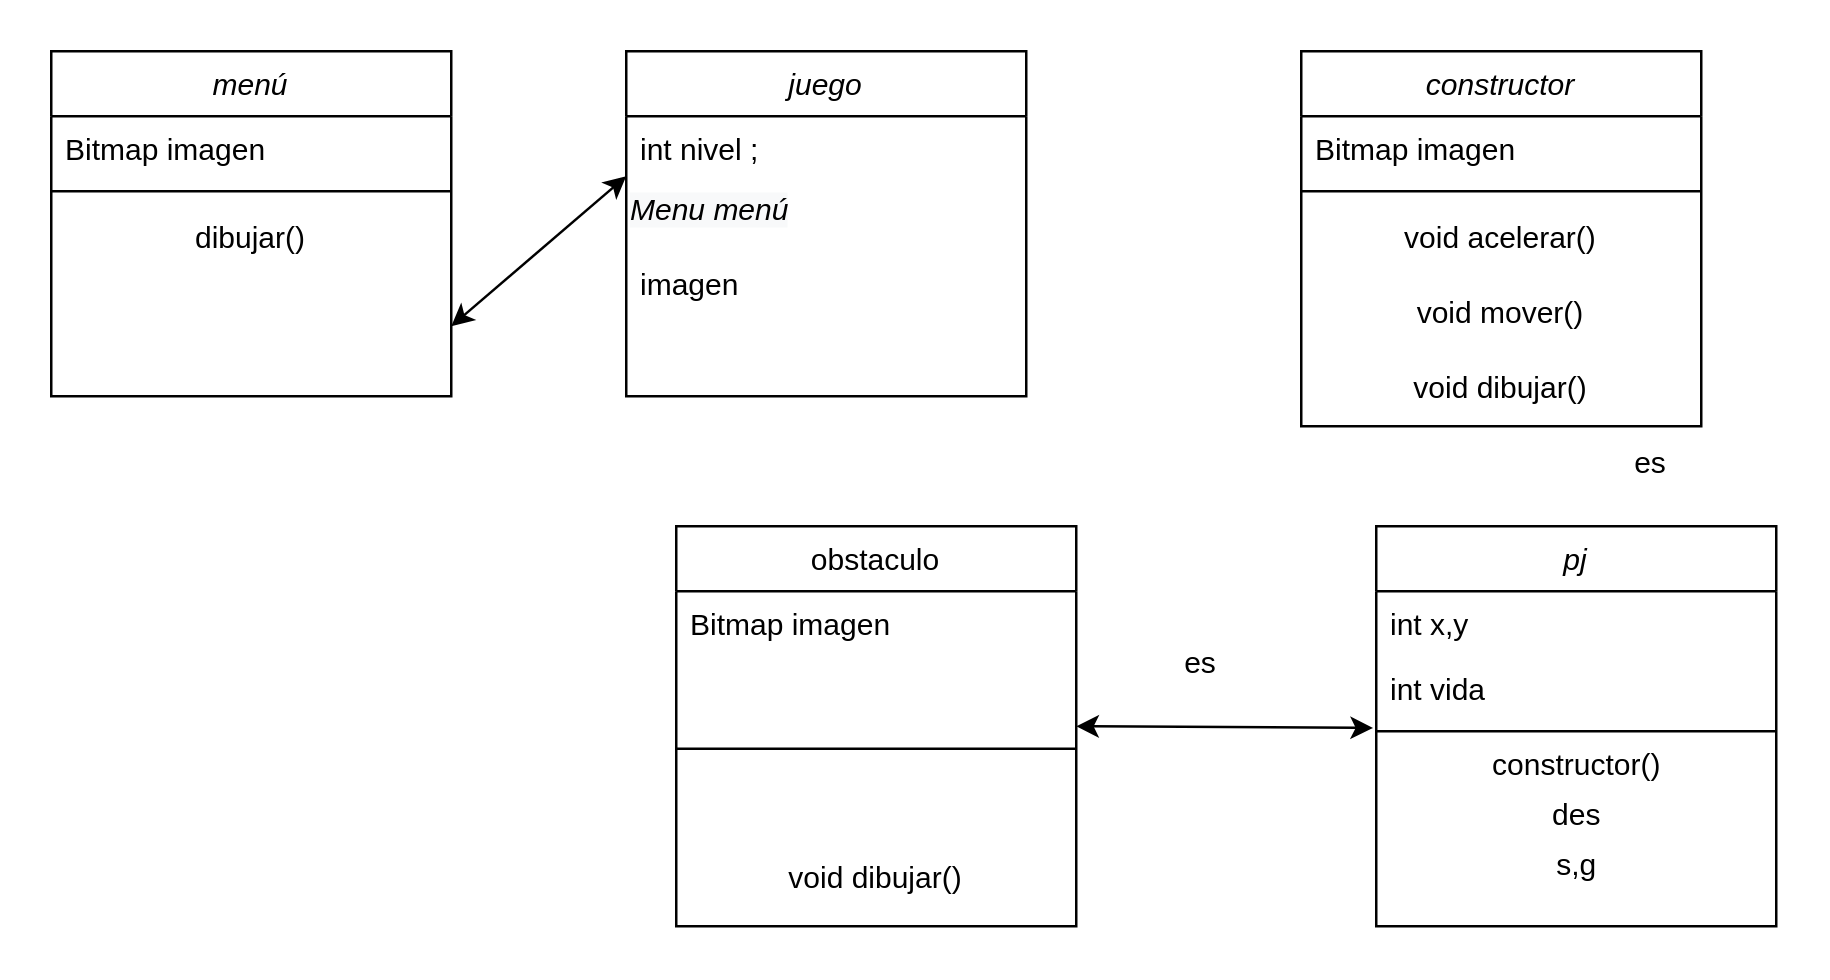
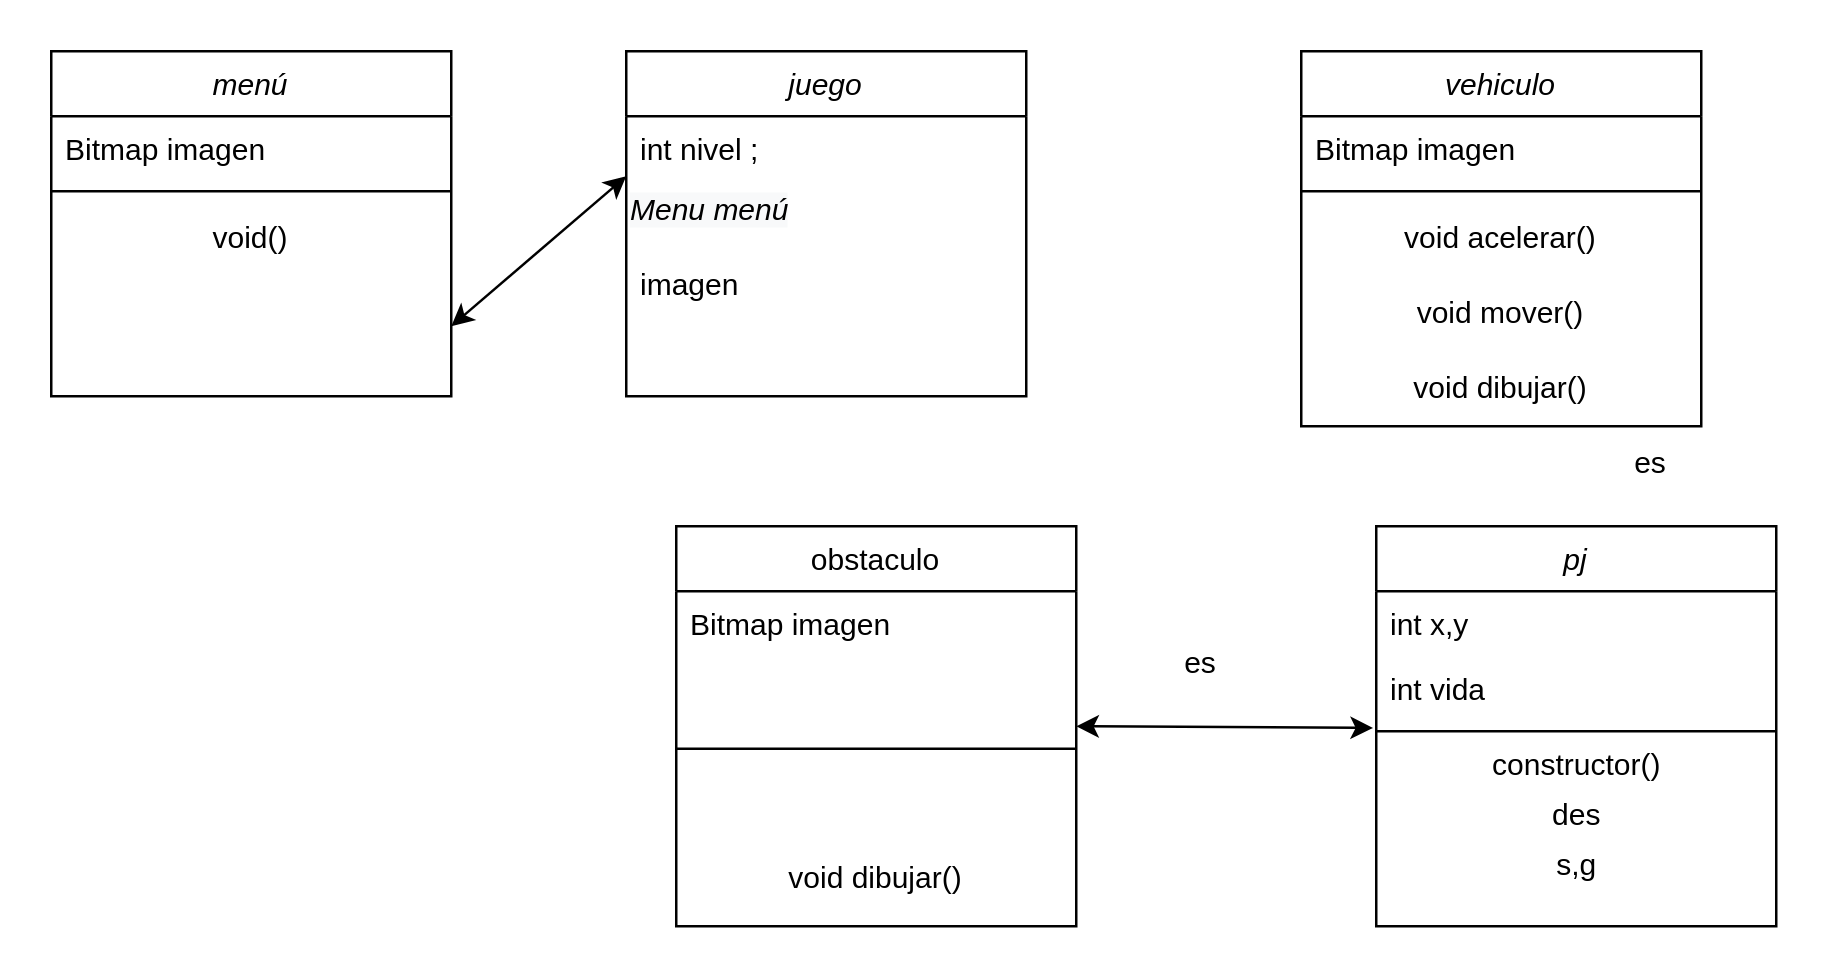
node "constructor": label "constructor" -> "vehiculo"
node "dibujar()": label "dibujar()" -> "void()"
